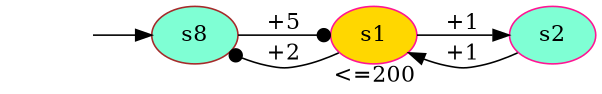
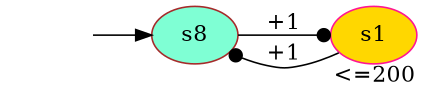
edge "s8" -> "s1 <=200": label "+5" -> "+1"
node "s2": removed
edge "s1 <=200" -> "s8": label "+2" -> "+1"
